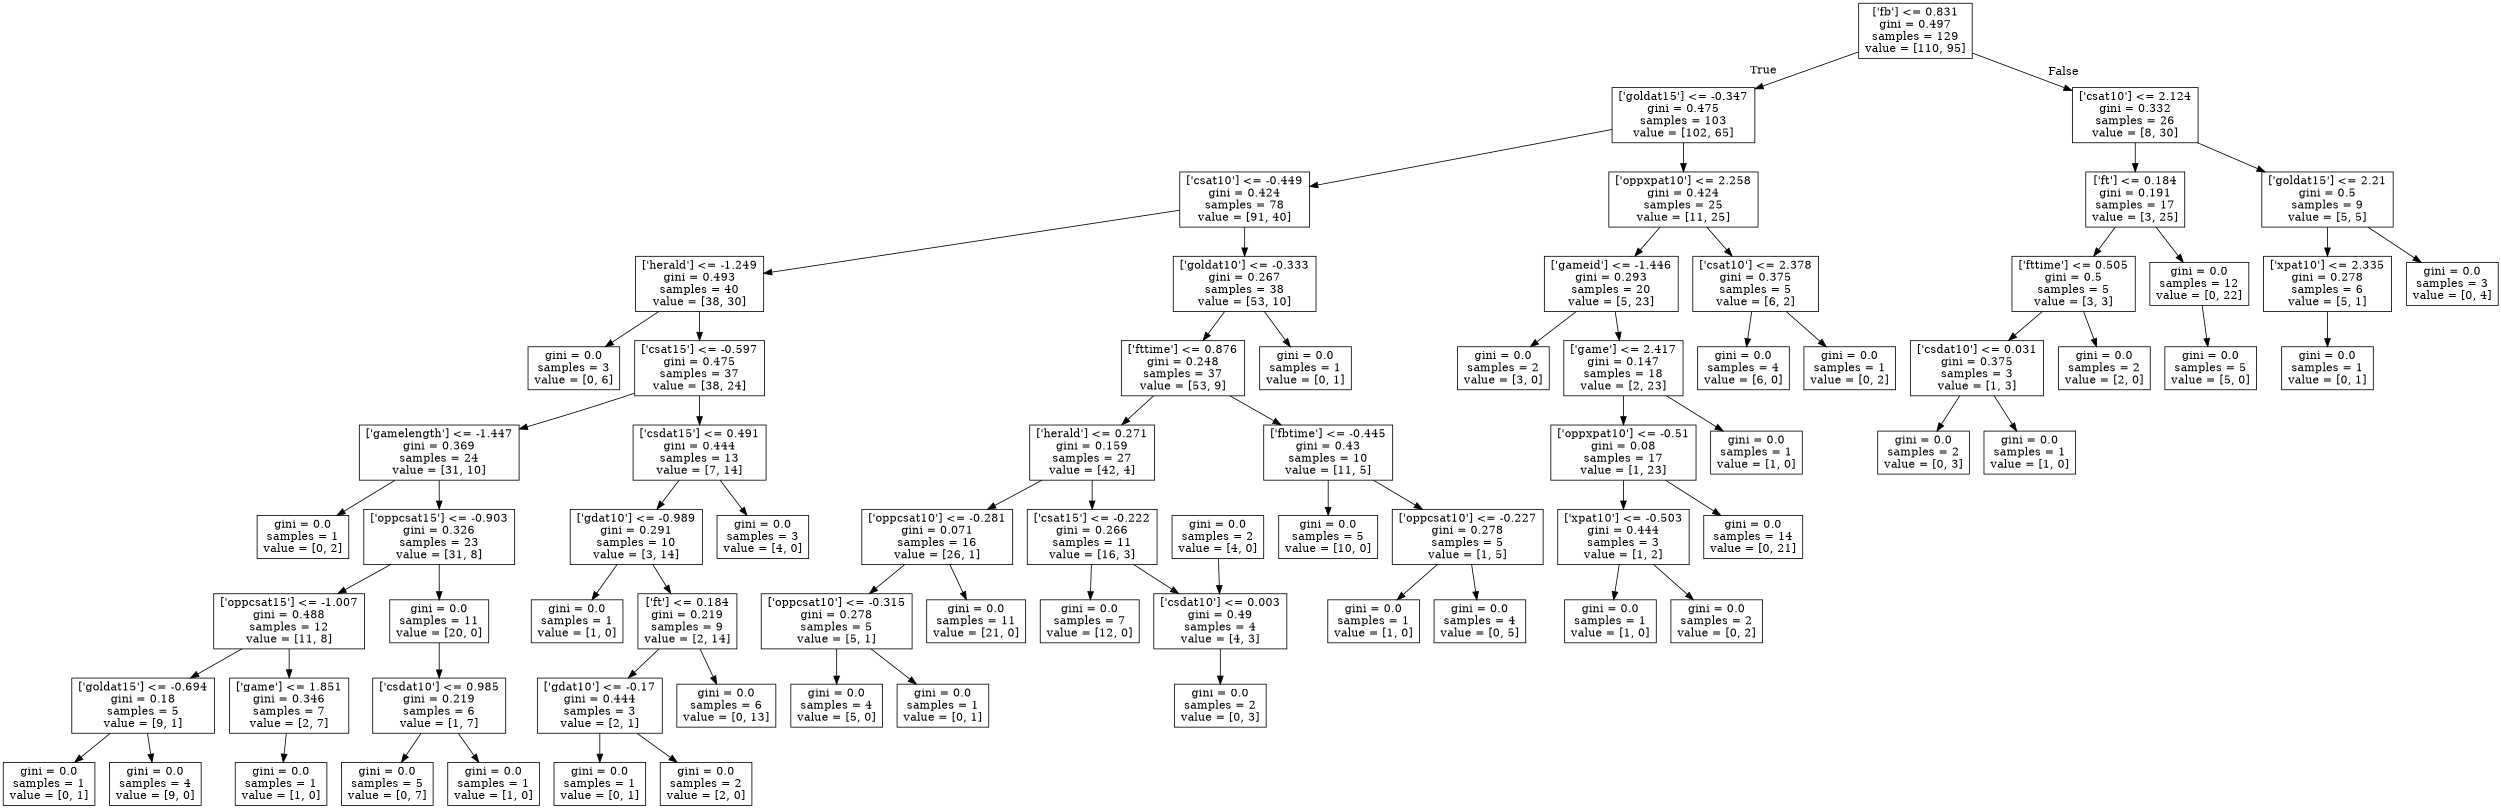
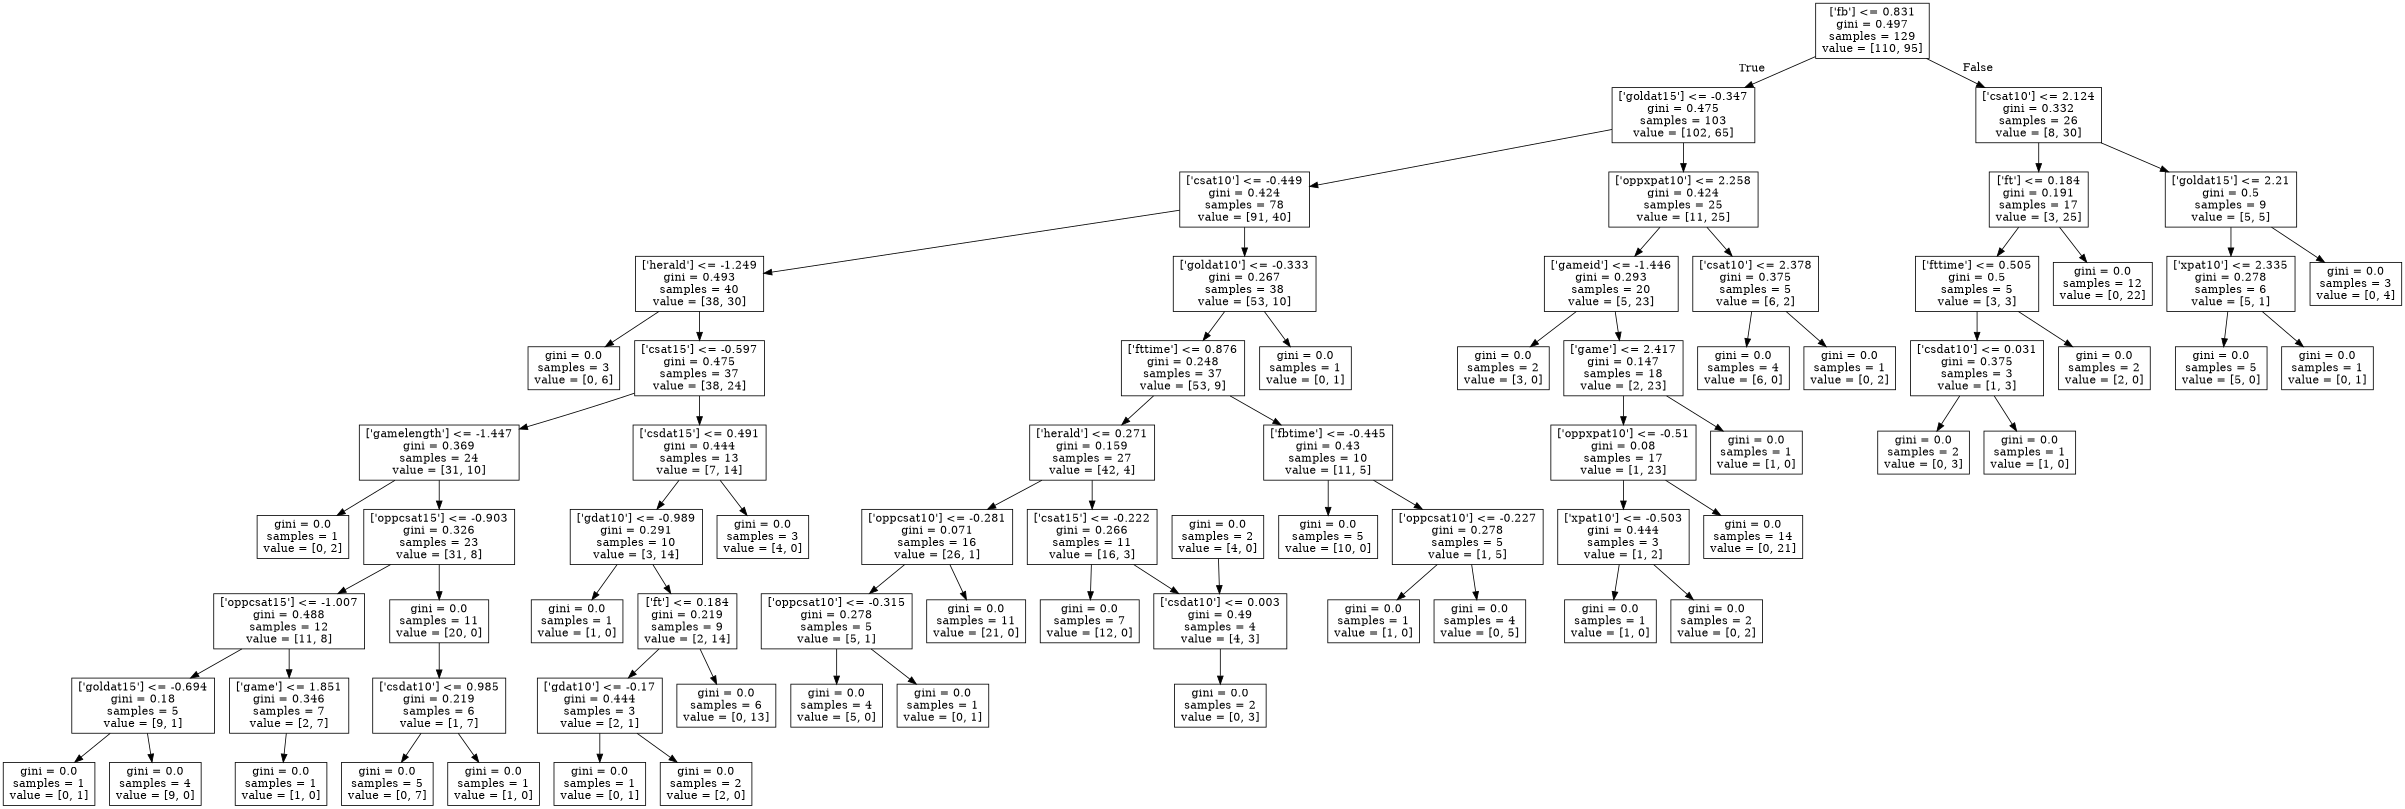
edge "gini = 0.0 samples = 12 value = [0, 22]" -> "gini = 0.0 samples = 5 value = [5, 0]": now "['xpat10'] <= 2.335 gini = 0.278 samples = 6 value = [5, 1]" -> "gini = 0.0 samples = 5 value = [5, 0]"
